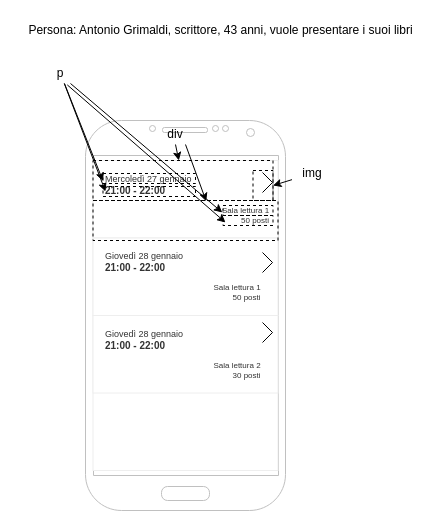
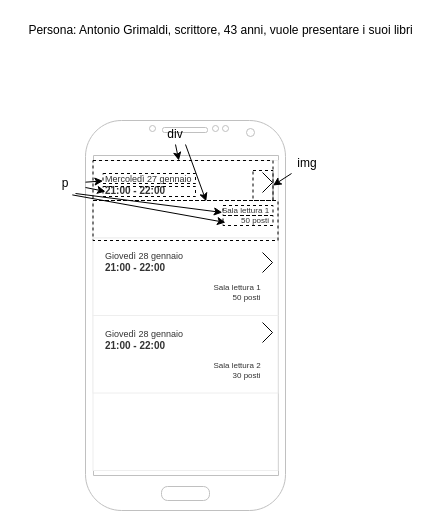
node "p": moved (61, 74) -> (66, 184)
node "img": moved (312, 174) -> (307, 164)
